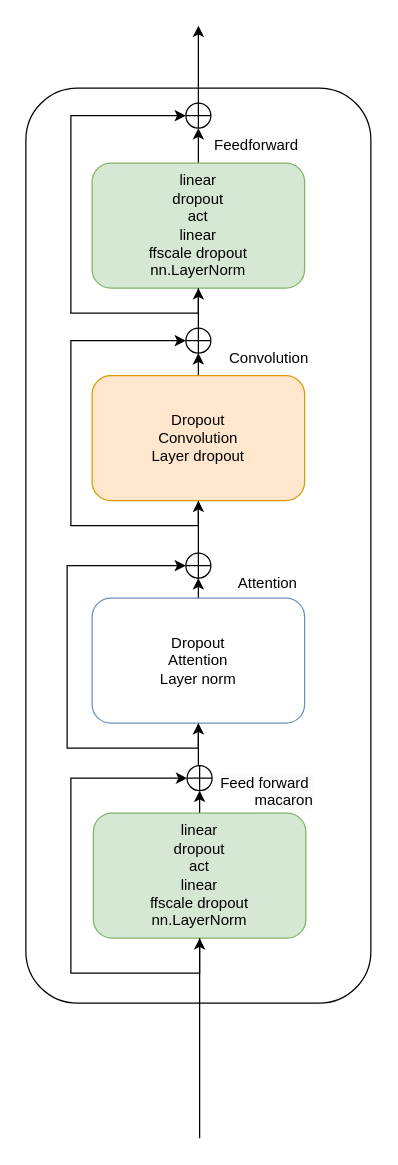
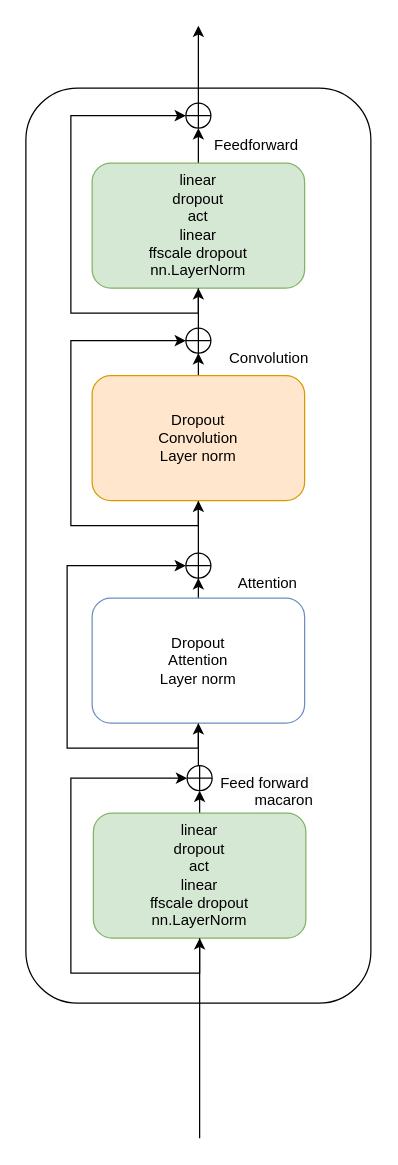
node "DropoutConvolutionLayer dropout": label "DropoutConvolutionLayer dropout" -> "DropoutConvolutionLayer norm"
